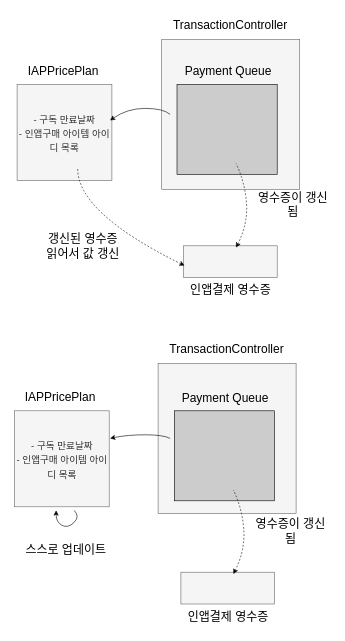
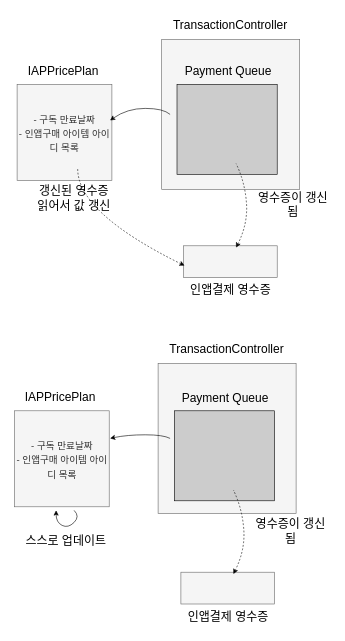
node "갱신된 영수증 읽어서 값 갱신": moved (83, 246) -> (74, 198)
node "스스로 업데이트": moved (66, 549) -> (66, 540)
